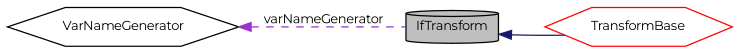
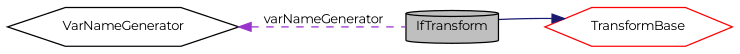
edge "TransformBase" -> "IfTransform": reversed
